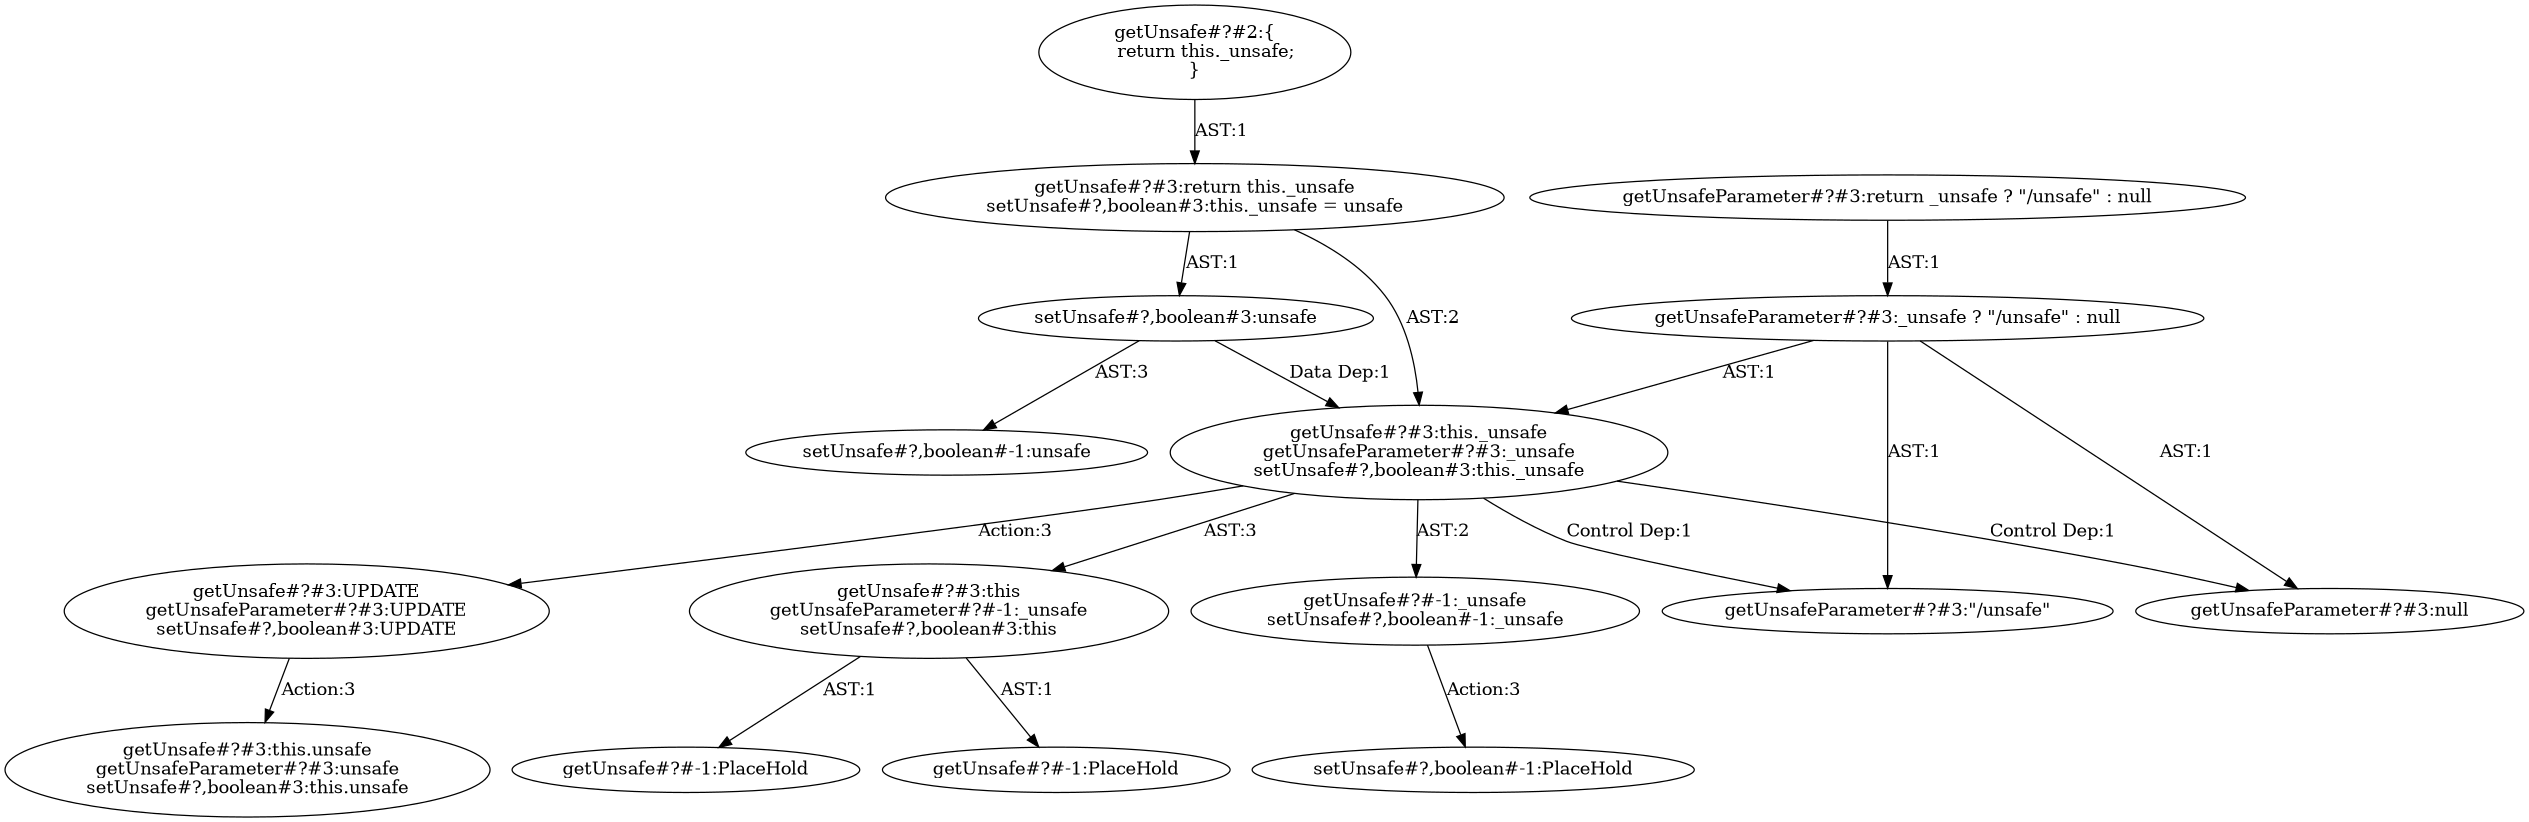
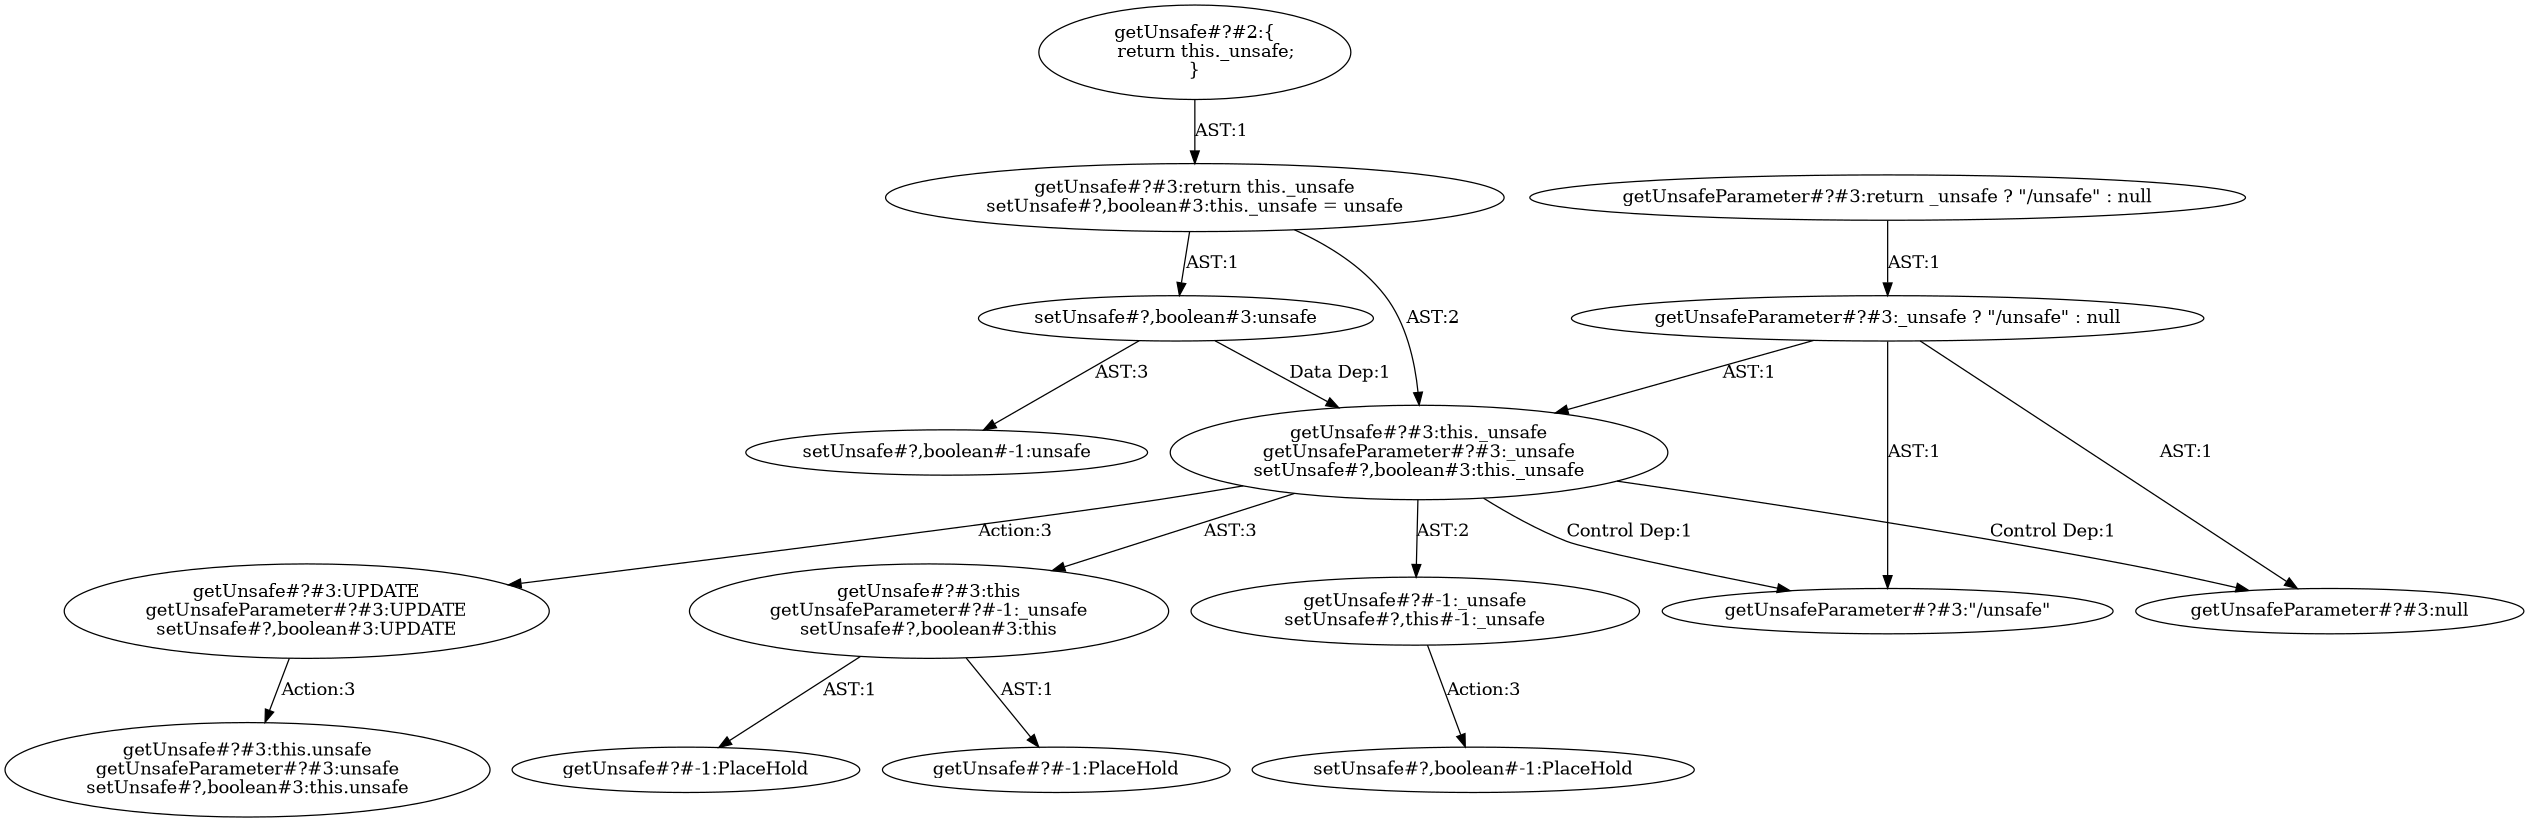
node "getUnsafe#?#-1:_unsafe setUnsafe#?,boolean#-1:_unsafe": label "getUnsafe#?#-1:_unsafe setUnsafe#?,boolean#-1:_unsafe" -> "getUnsafe#?#-1:_unsafe setUnsafe#?,this#-1:_unsafe"
